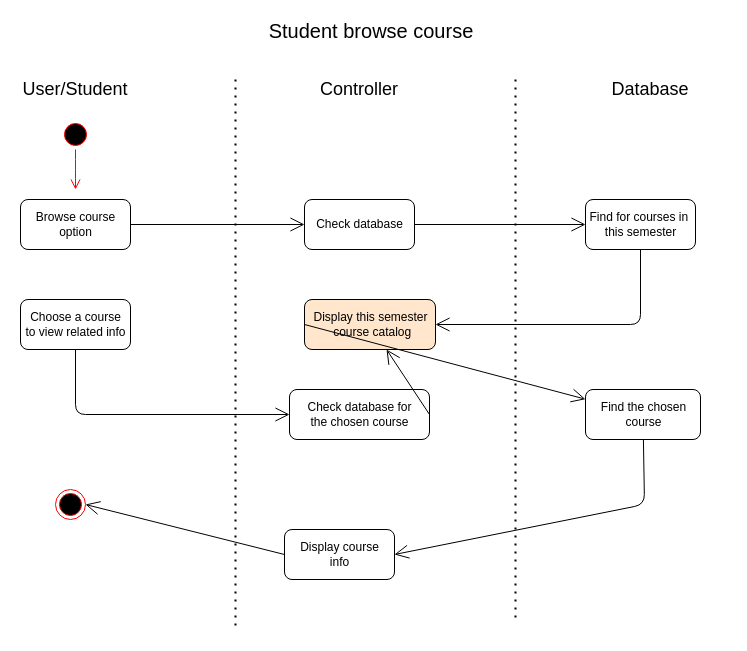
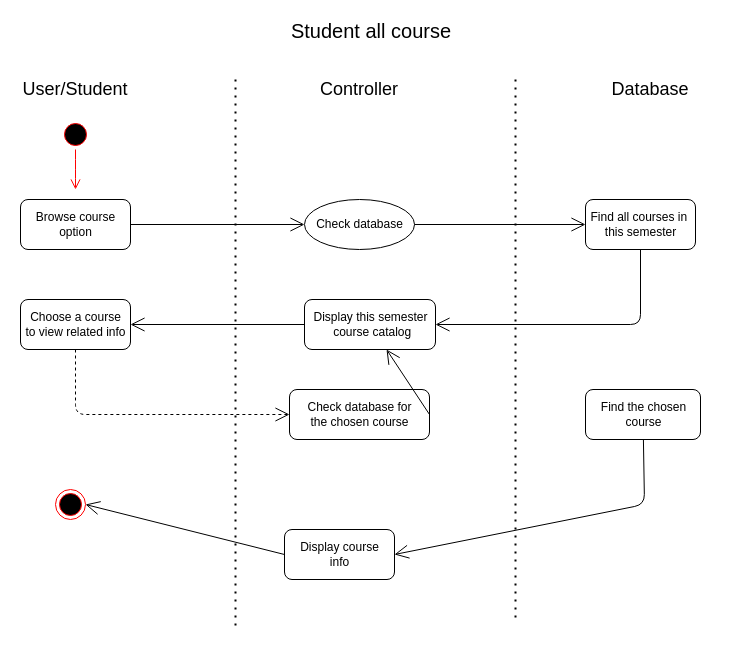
node "Student browse course": label "Student browse course" -> "Student all course"
node "Check database": shape rounded rectangle -> ellipse
node "Find for courses in this semester": label "Find for courses in this semester" -> "Find all courses in this semester"
node "Display this semester course catalog": fillcolor #ffe6cc -> #ffffff
edge "Display this semester course catalog" -> "Find the chosen course": now "Display this semester course catalog" -> "Choose a course to view related info"
edge "Choose a course to view related info" -> "Check database for the chosen course": style solid -> dashed
